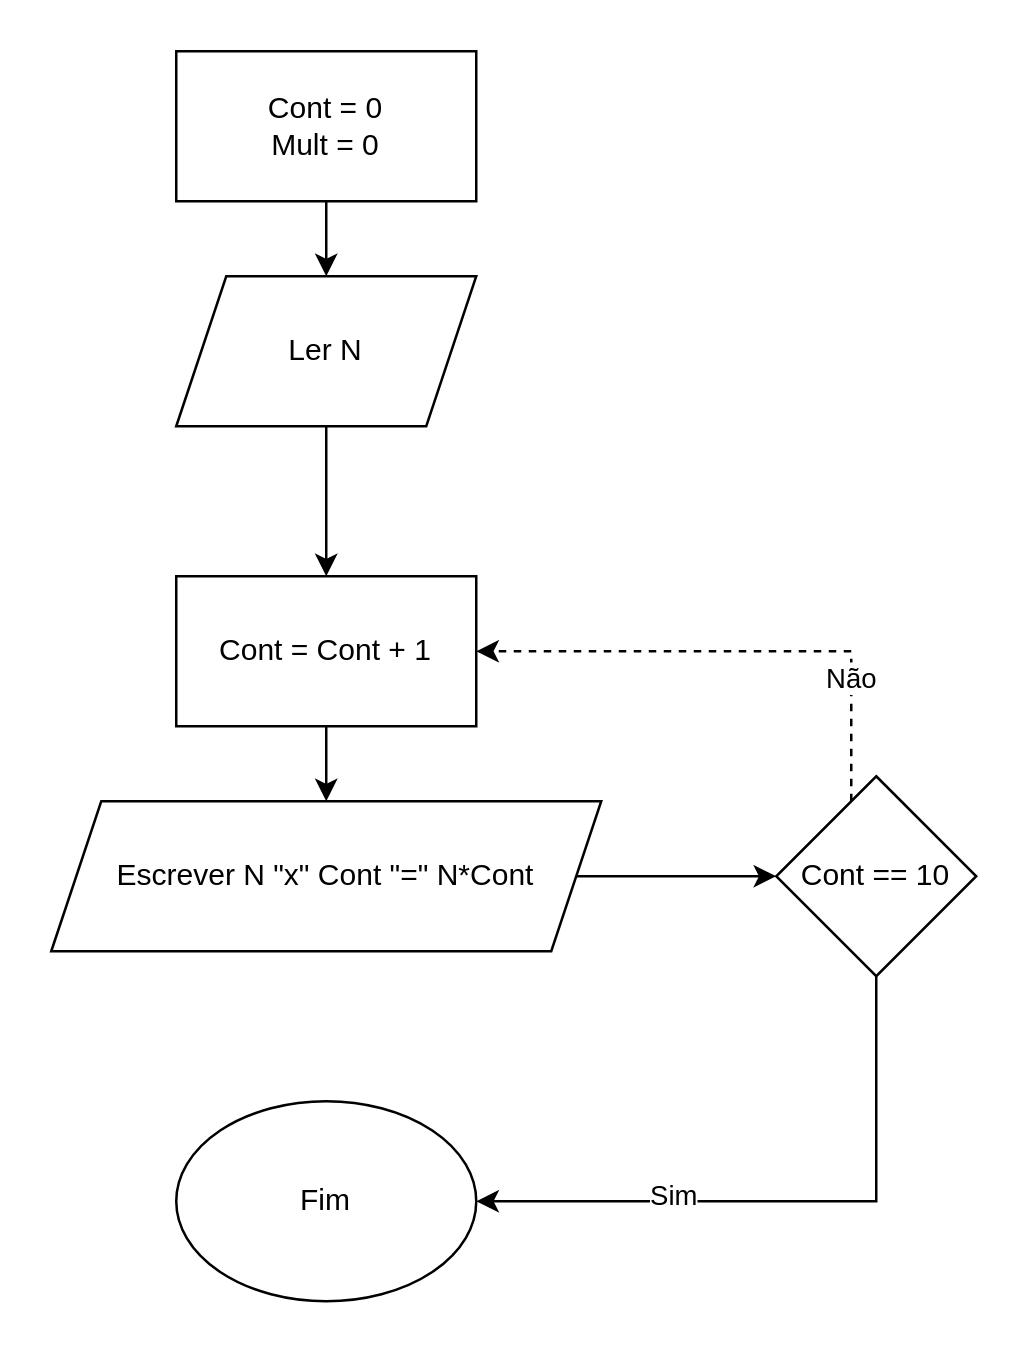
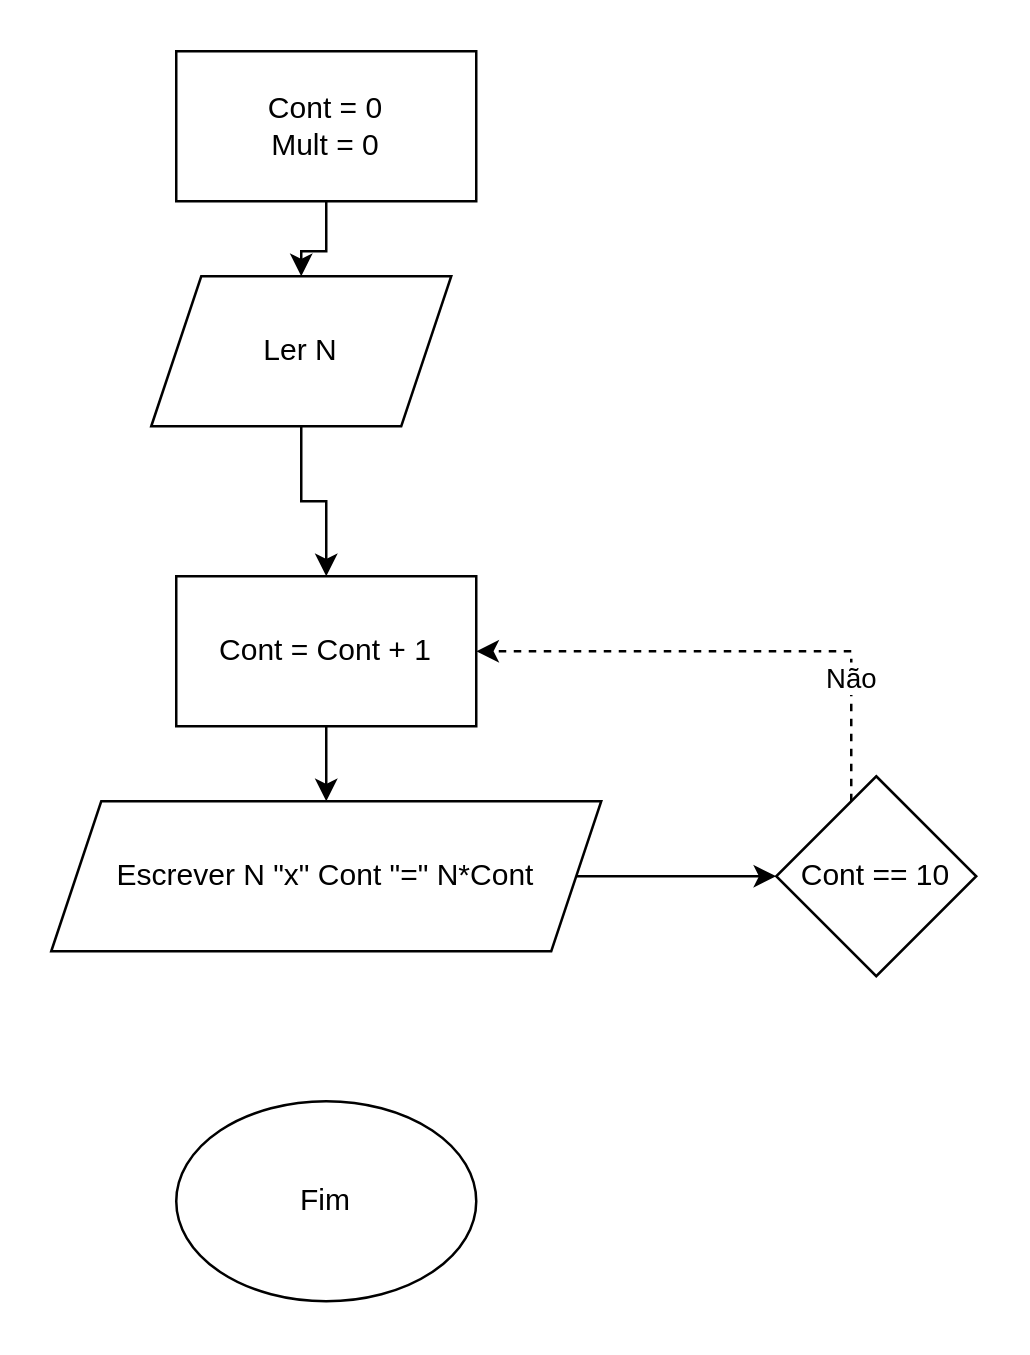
node "Ler N": moved (326, 351) -> (301, 351)
edge "Cont == 10" -> "Fim": removed, label "Sim"
